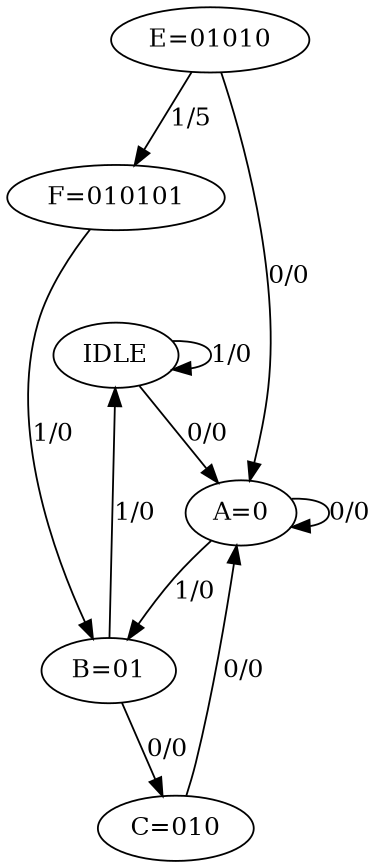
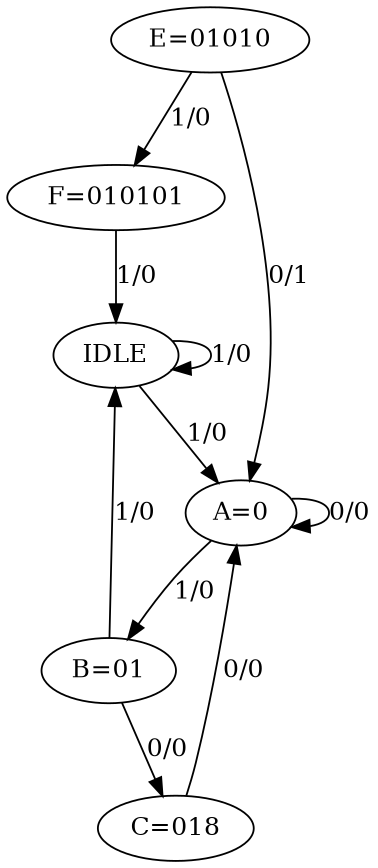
edge "E=01010" -> "F=010101": label "1/5" -> "1/0"
edge "E=01010" -> "A=0": label "0/0" -> "0/1"
edge "F=010101" -> "B=01": now "F=010101" -> "IDLE"
edge "IDLE" -> "A=0": label "0/0" -> "1/0"
node "C=010": label "C=010" -> "C=018"
